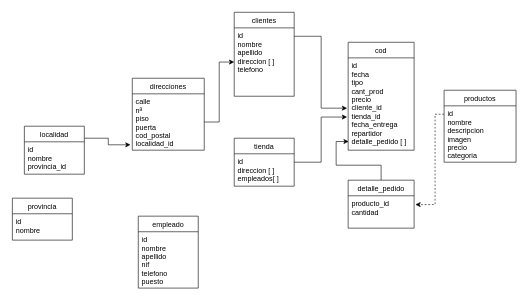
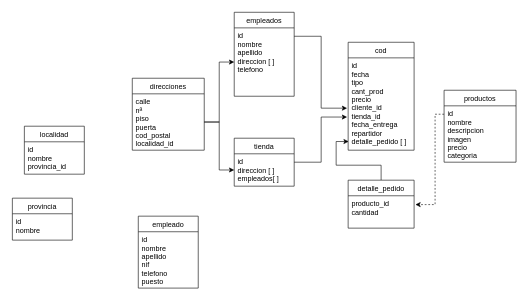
node "clientes": label "clientes" -> "empleados"
edge "localidad" -> "calle nª piso puerta cod_postal localidad_id": removed
edge "calle nª piso puerta cod_postal localidad_id" -> "id direccion [ ] empleados[ ]": added
